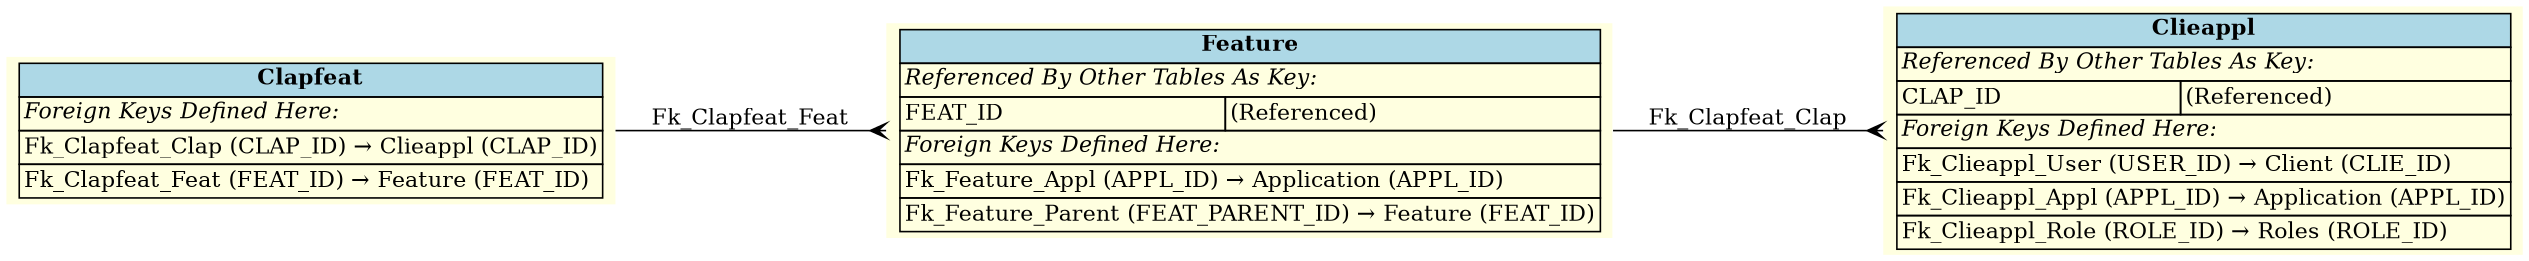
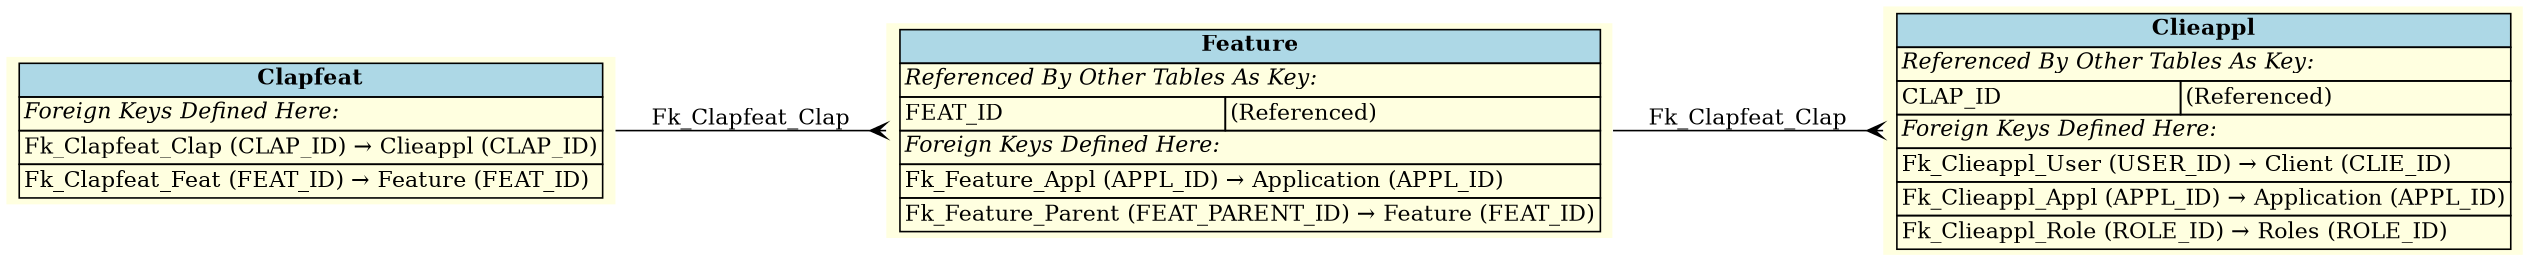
edge "Clapfeat" -- "Feature": label " Fk_Clapfeat_Feat " -> " Fk_Clapfeat_Clap "
